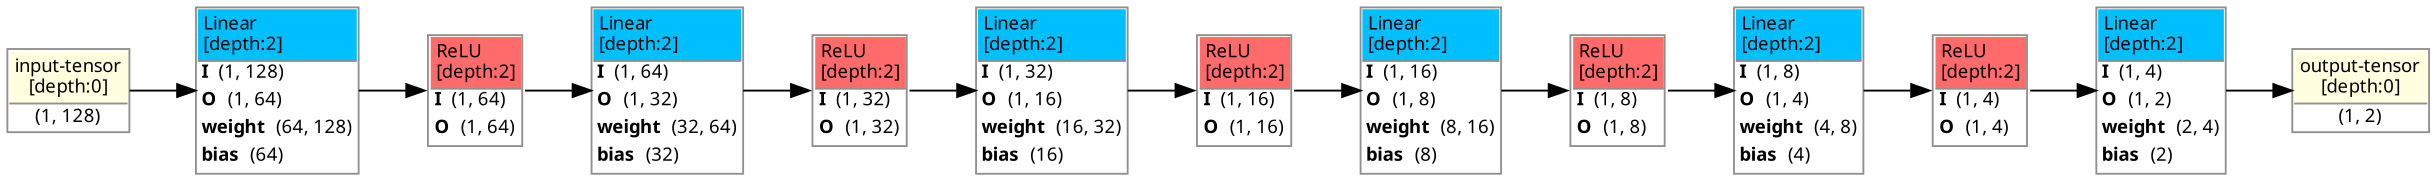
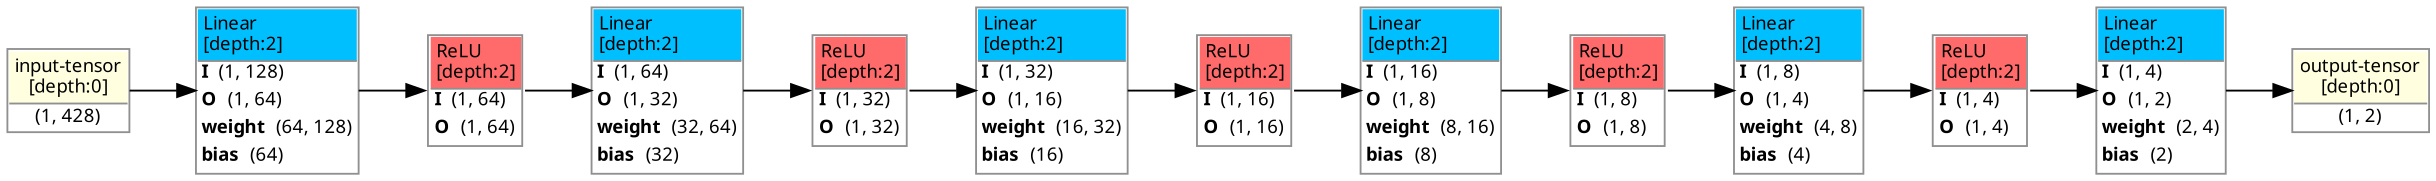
node "input-tensor": text "(1, 128)" -> "(1, 428)"
